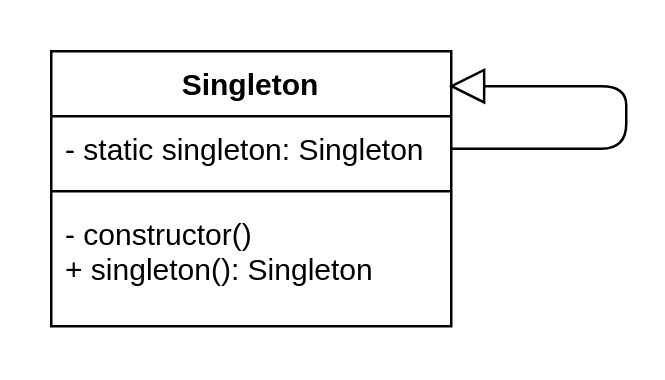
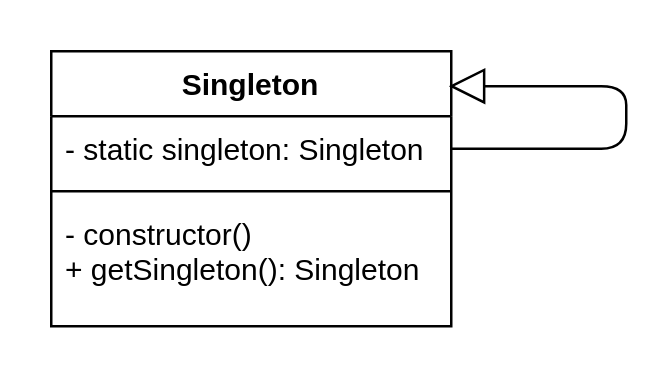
node "- constructor() + singleton(): Singleton": label "- constructor() + singleton(): Singleton" -> "- constructor() + getSingleton(): Singleton"
